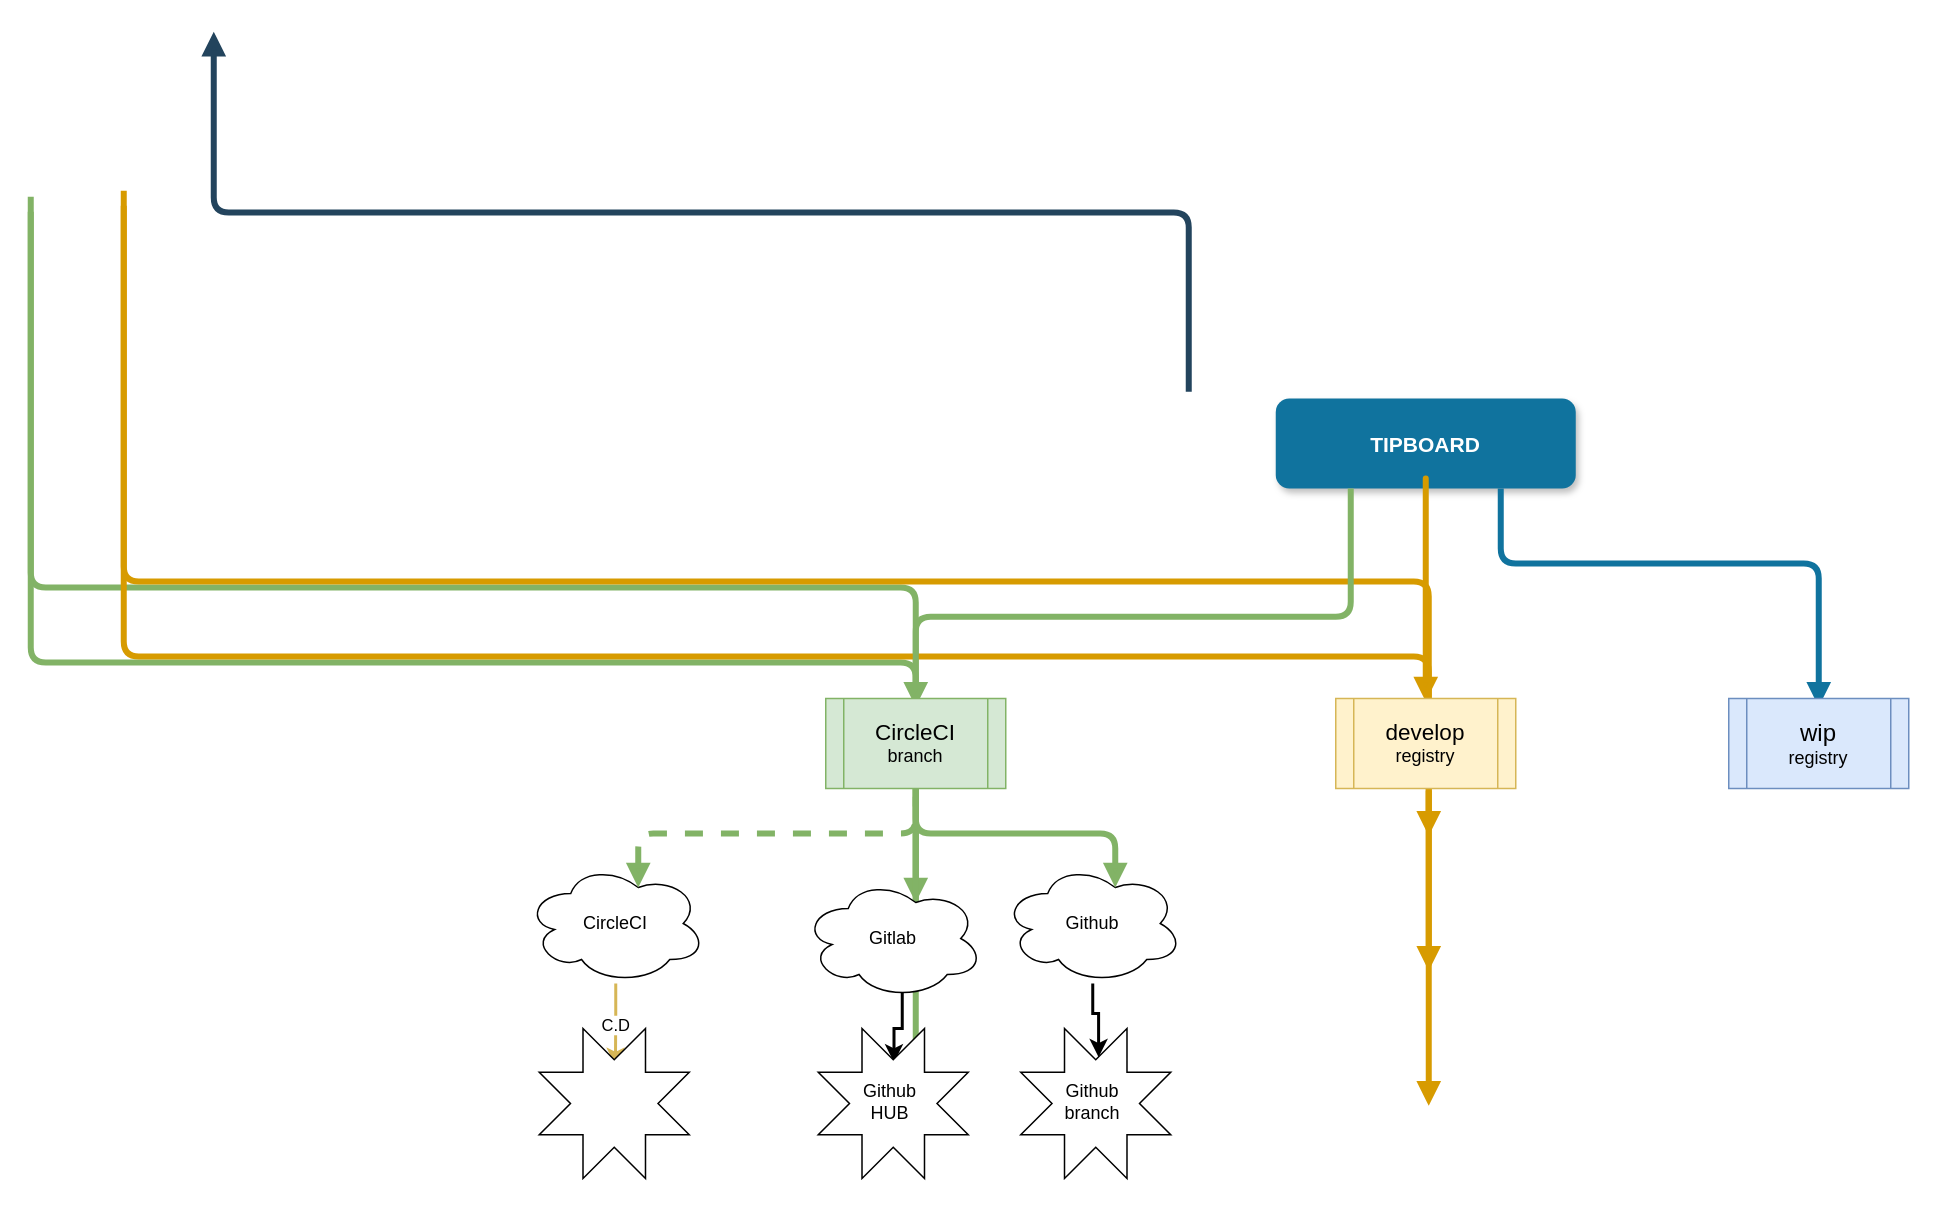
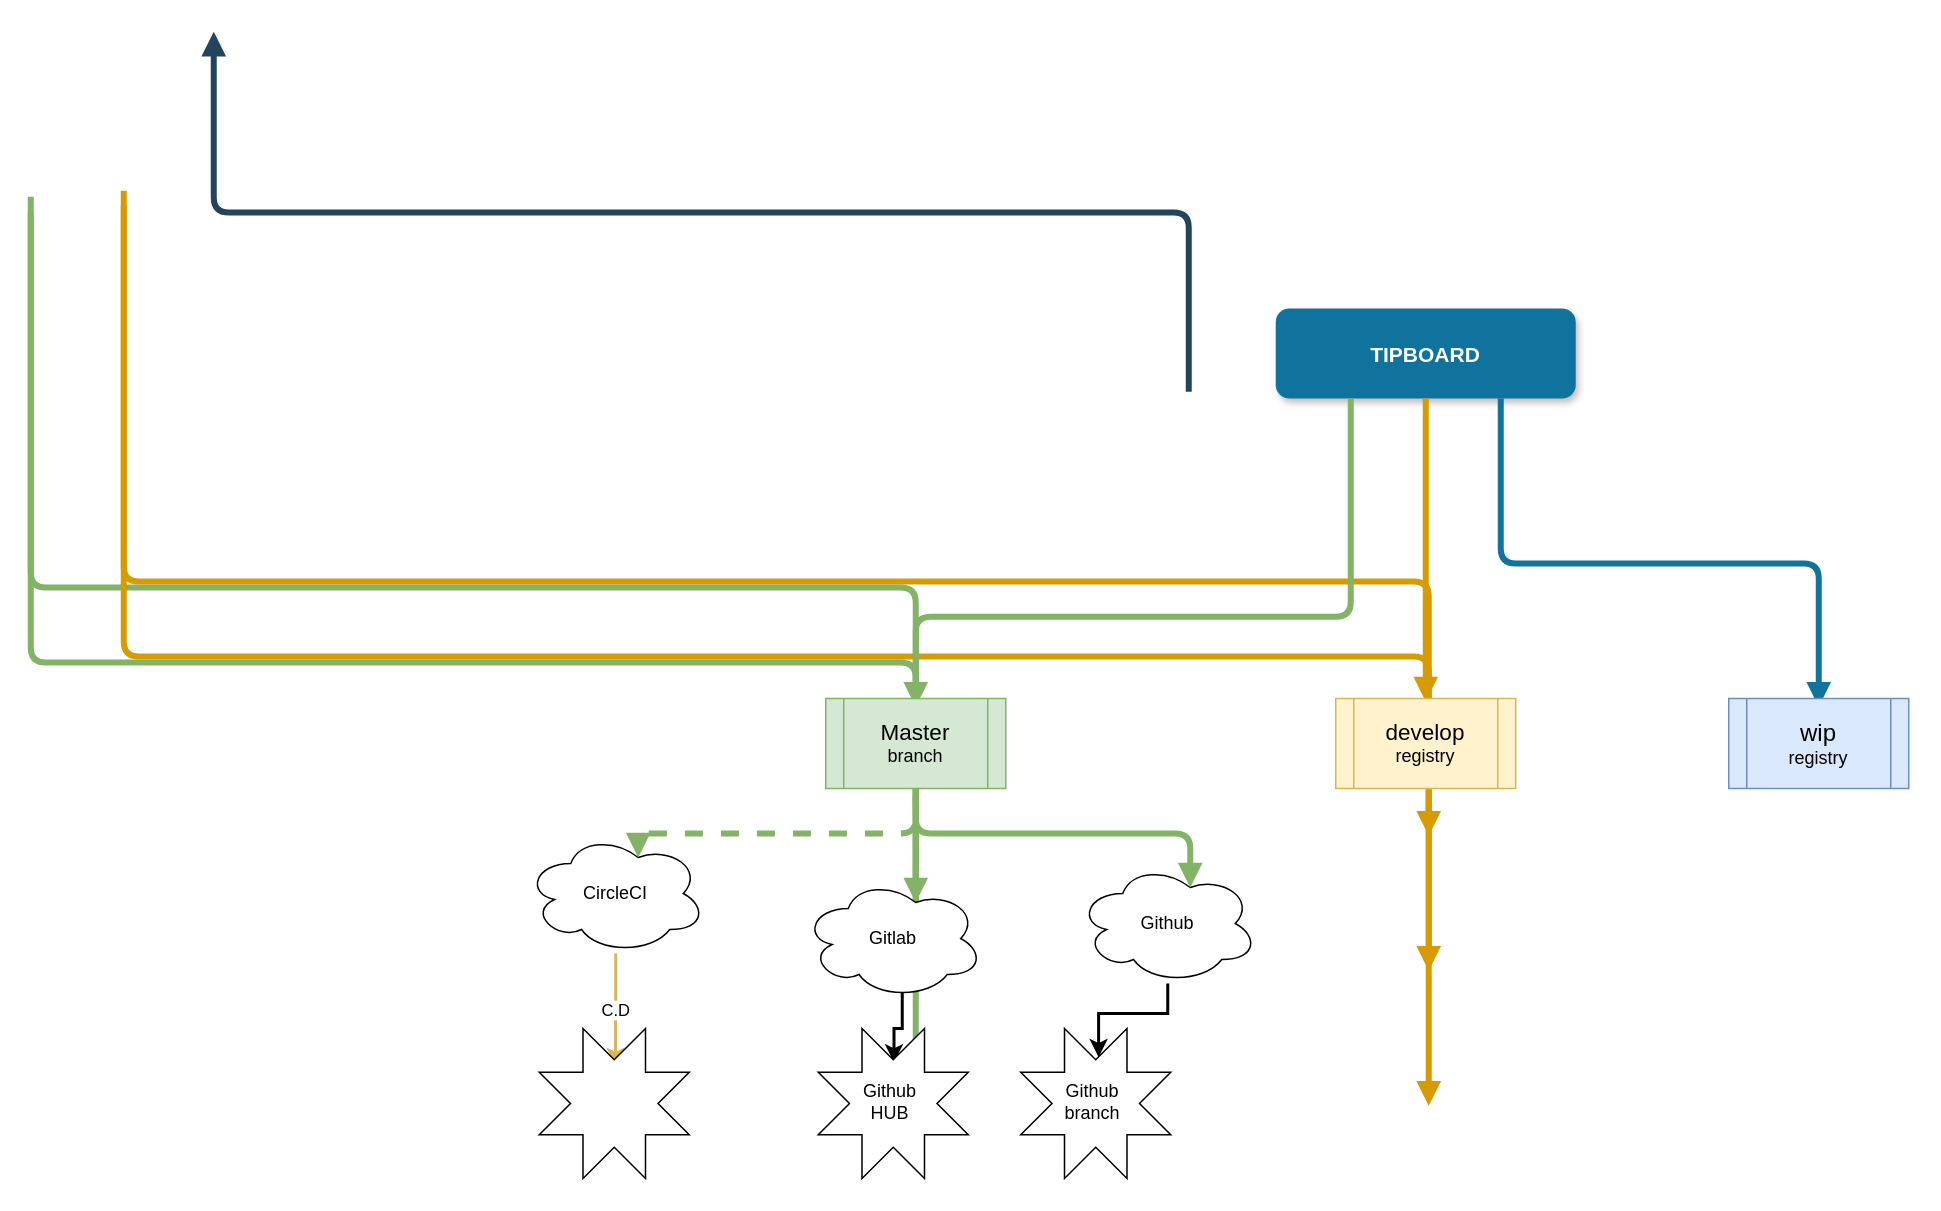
node "TIPBOARD": moved (1426, 443) -> (1426, 353)
node "CircleCI branch": label "CircleCI branch" -> "Master branch"
node "CircleCI": moved (616, 923) -> (616, 893)
node "Github": moved (1093, 923) -> (1168, 923)
